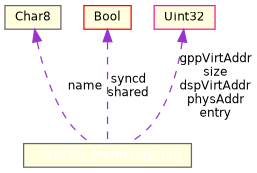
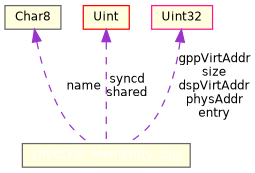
node "Bool": label "Bool" -> "Uint"
